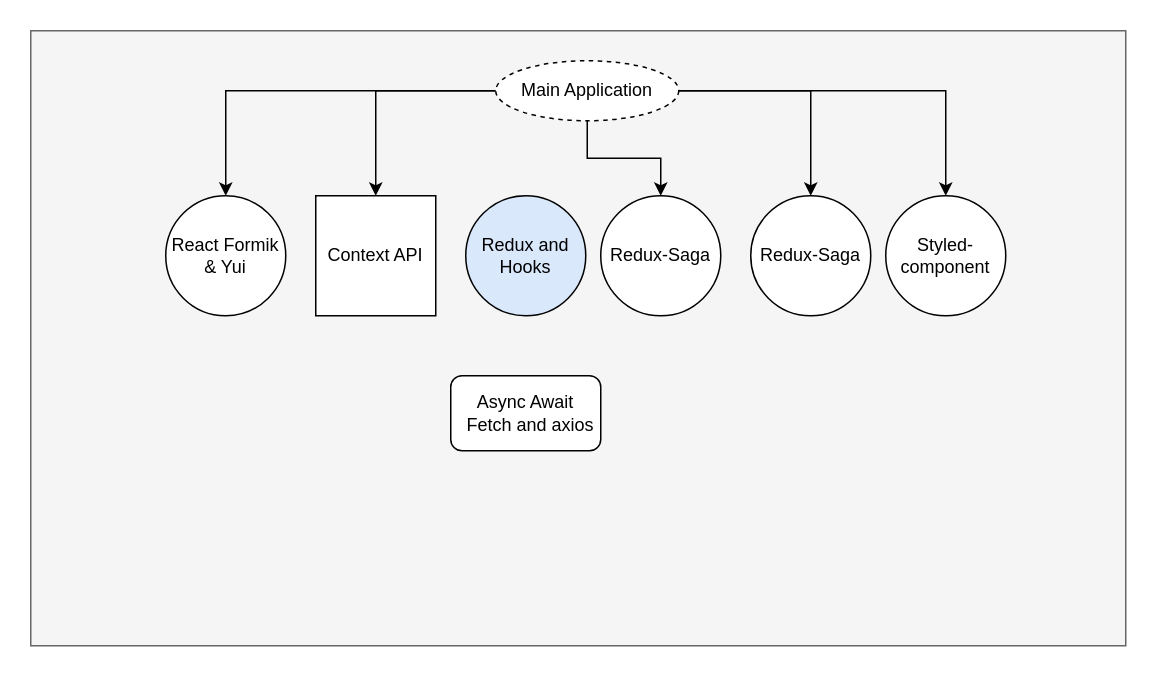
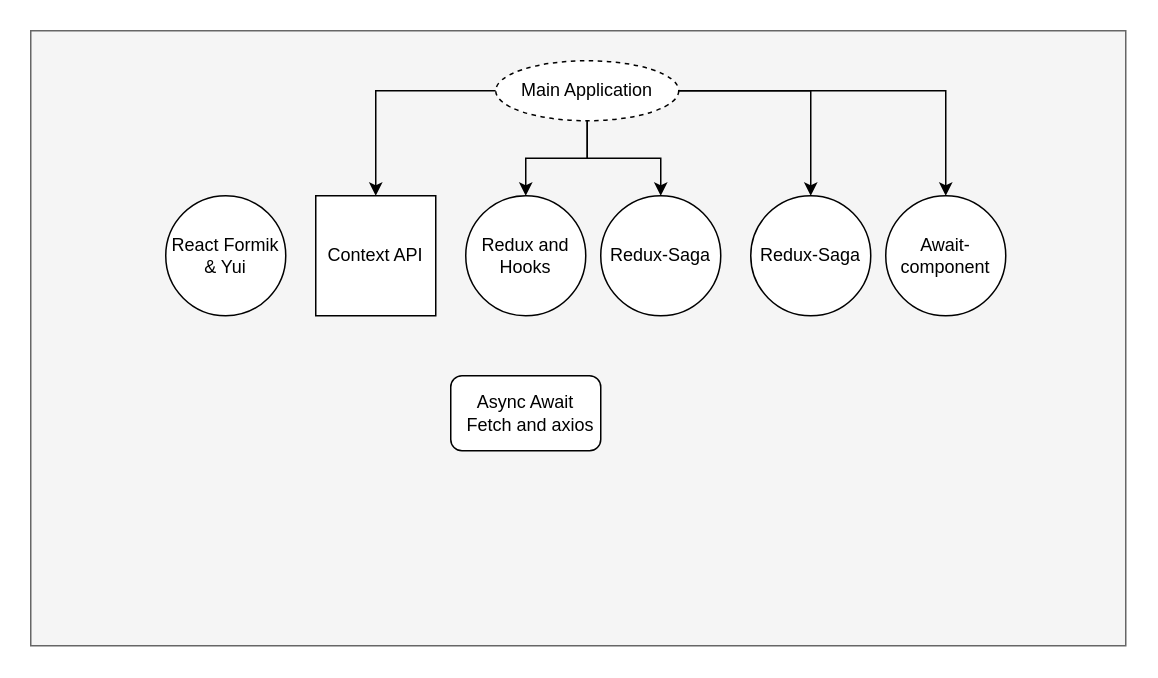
edge "Main Application" -> "React Formik & Yui": now "Main Application" -> "Redux and Hooks"
node "Redux and Hooks": fillcolor #dae8fc -> #ffffff
node "Styled-component": label "Styled-component" -> "Await-component"
